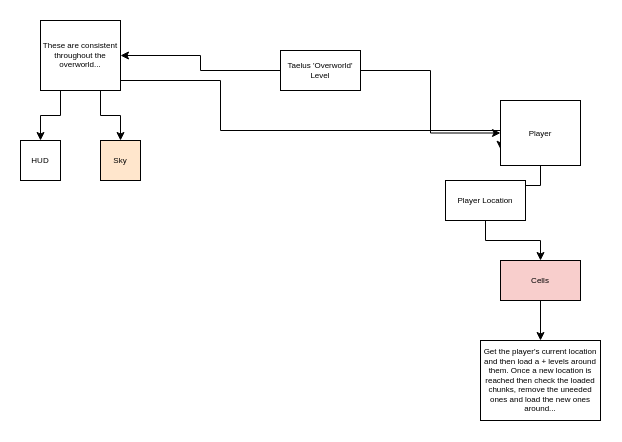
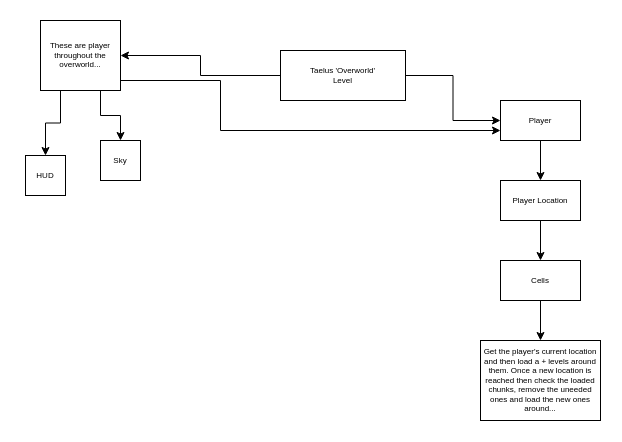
node "These are consistent throughout the overworld...": label "These are consistent throughout the overworld..." -> "These are player throughout the overworld..."
node "Taelus 'Overworld' Level": size 80x40 -> 125x50
node "Player": size 80x65 -> 80x40
node "HUD": moved (41, 161) -> (46, 176)
node "Sky": fillcolor #ffe6cc -> #ffffff
node "Player Location": moved (486, 201) -> (541, 201)
node "Cells": fillcolor #f8cecc -> #ffffff
